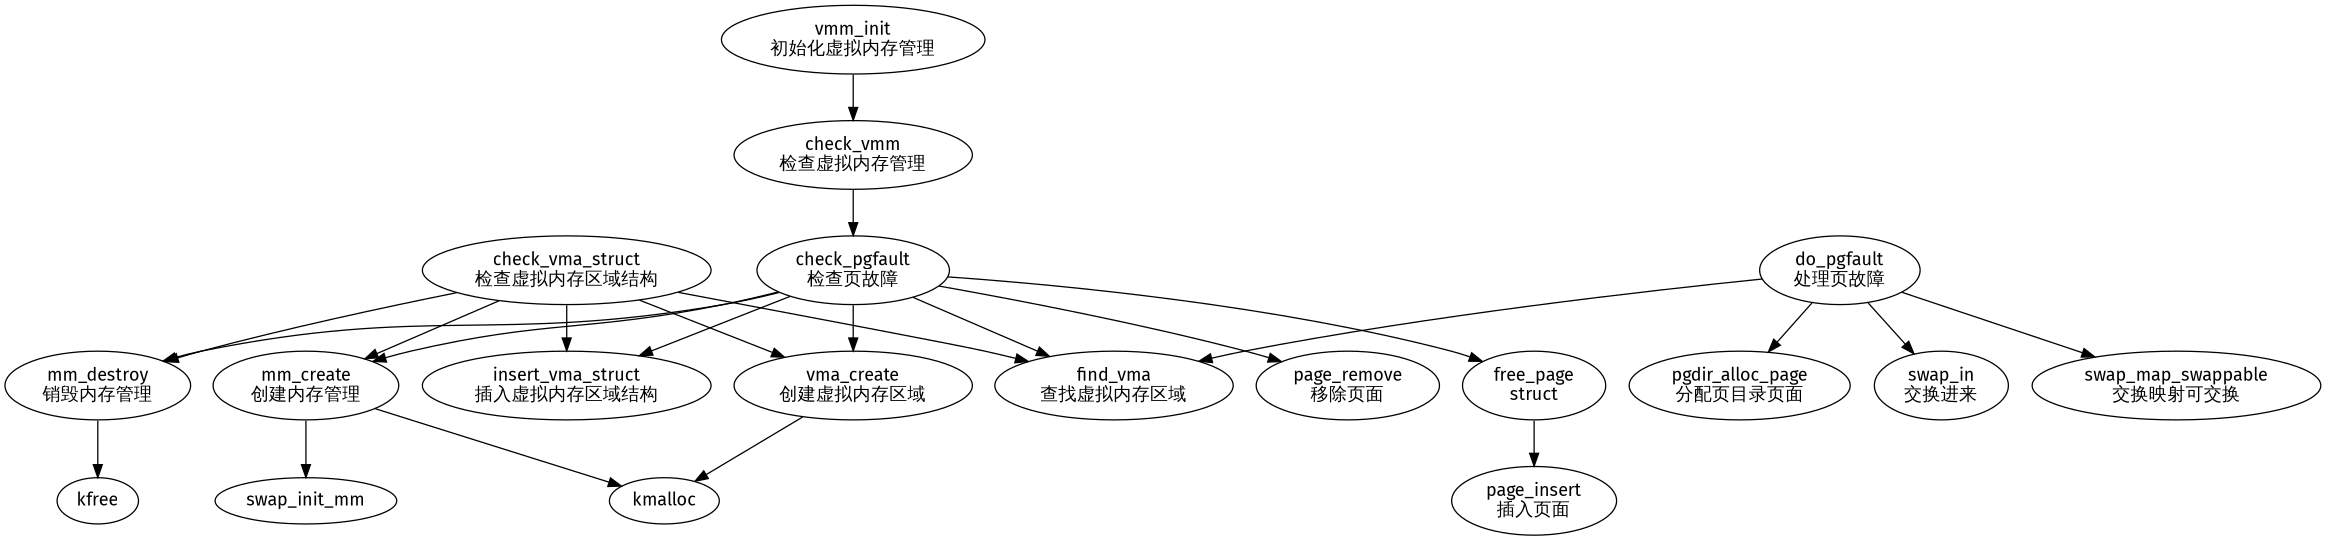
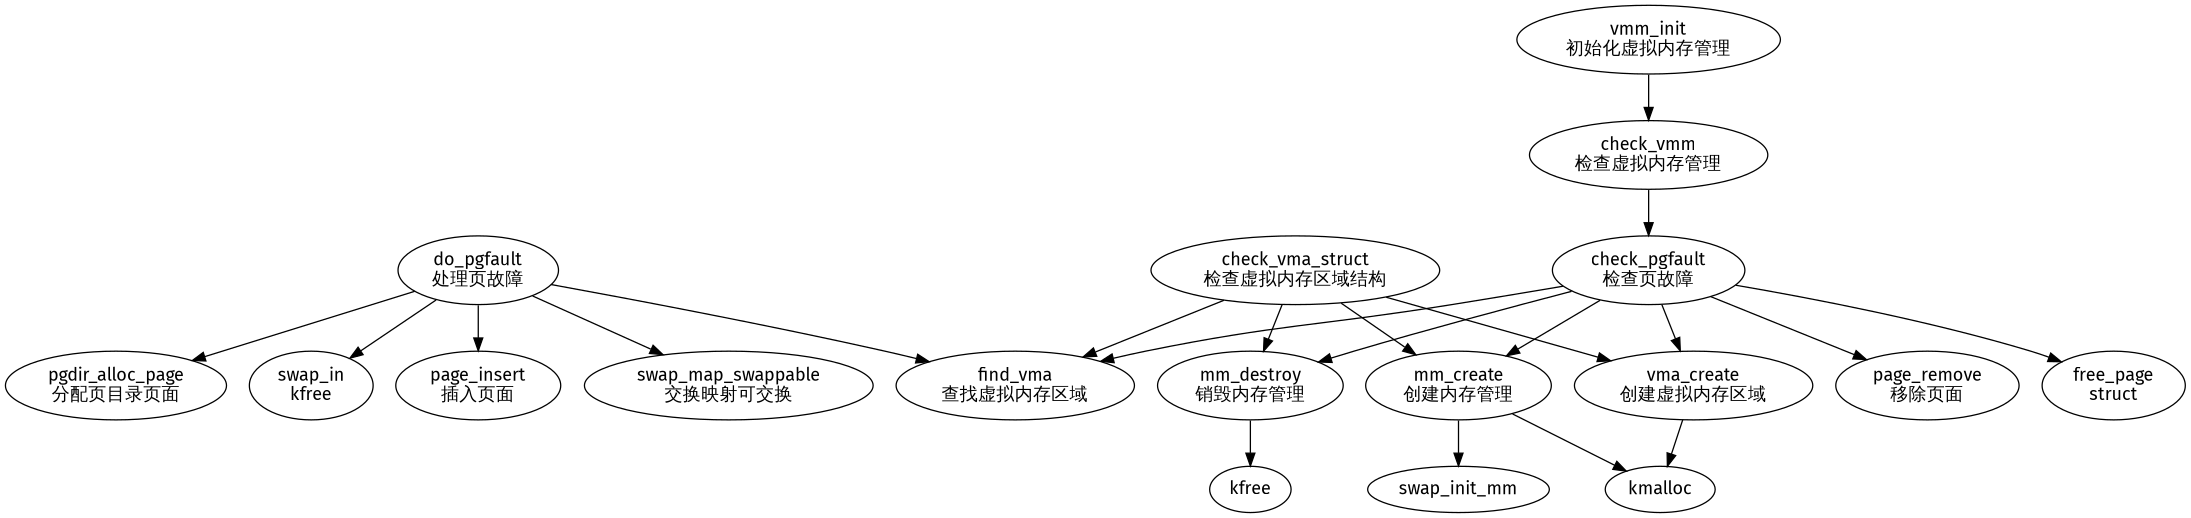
node "insert_vma_struct 插入虚拟内存区域结构": removed
node "swap_in 交换进来": label "swap_in 交换进来" -> "swap_in kfree"
edge "free_page struct" -> "page_insert 插入页面": now "do_pgfault 处理页故障" -> "page_insert 插入页面"
